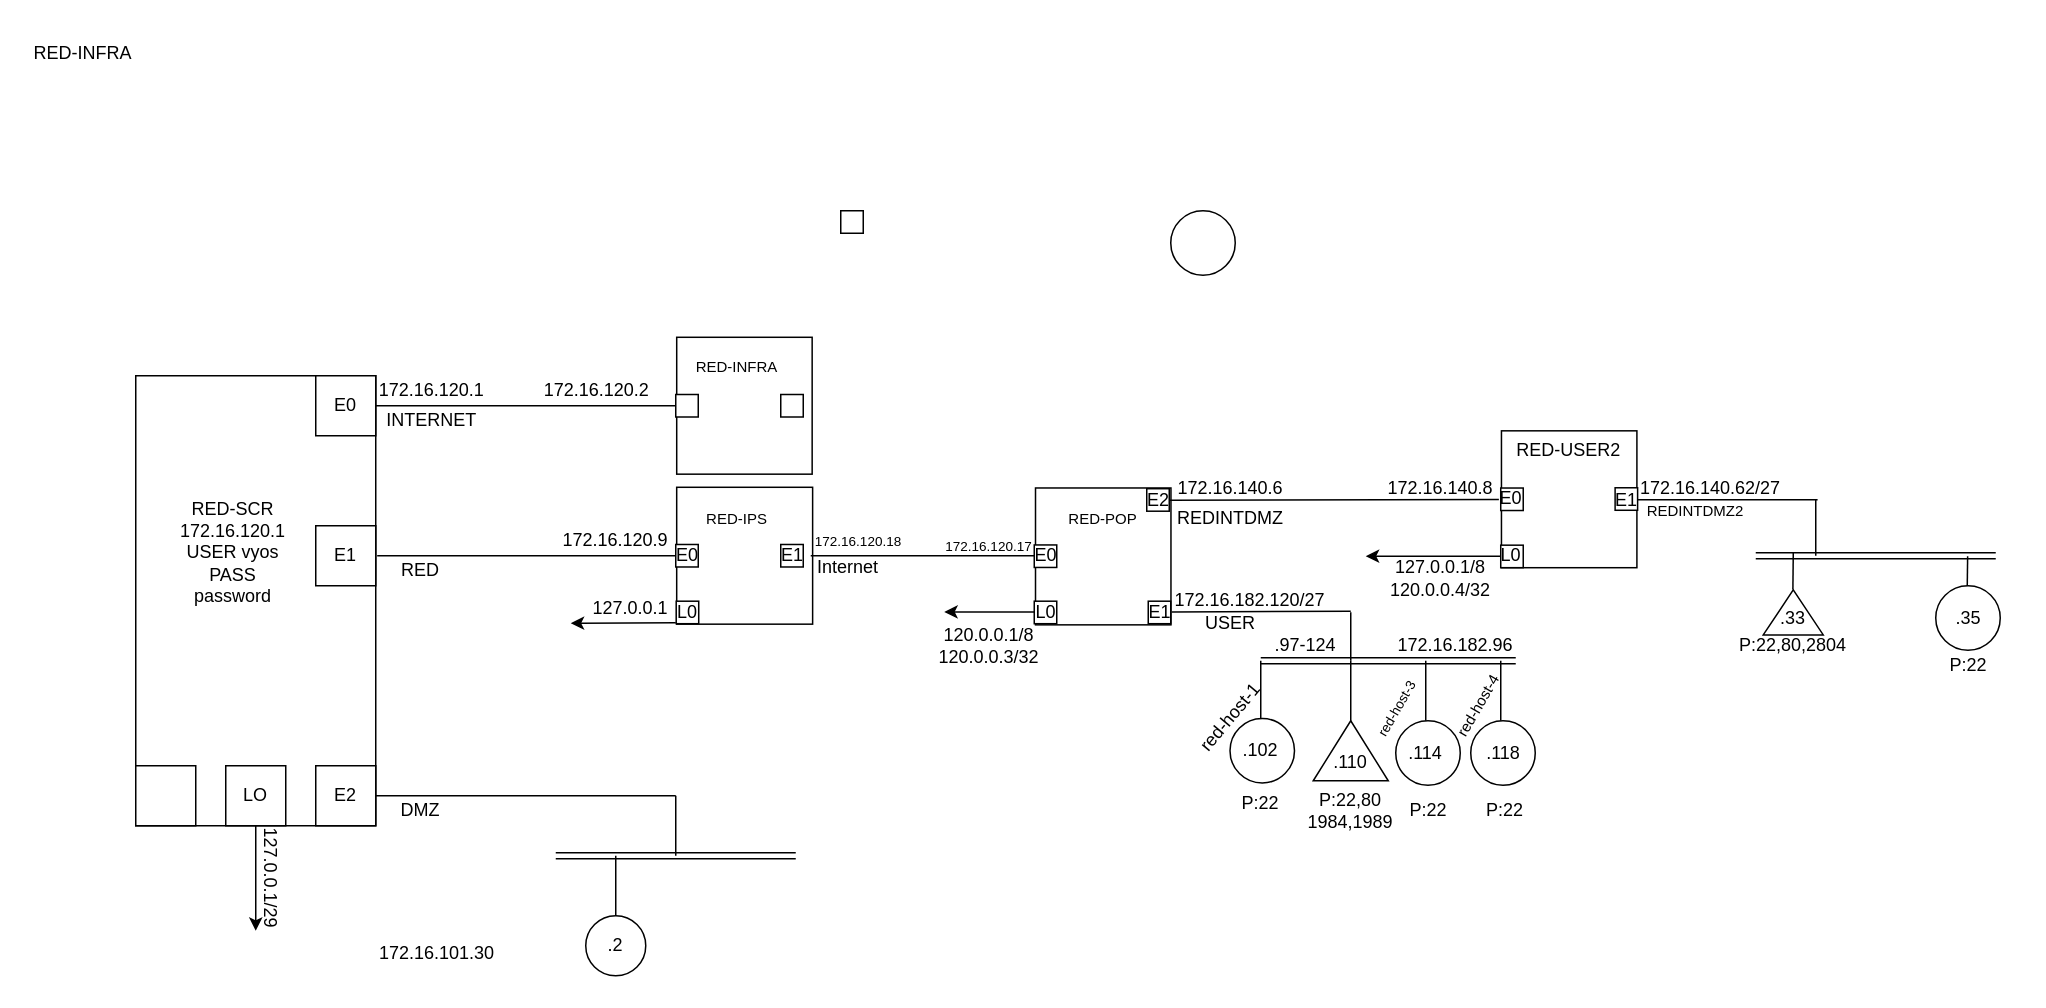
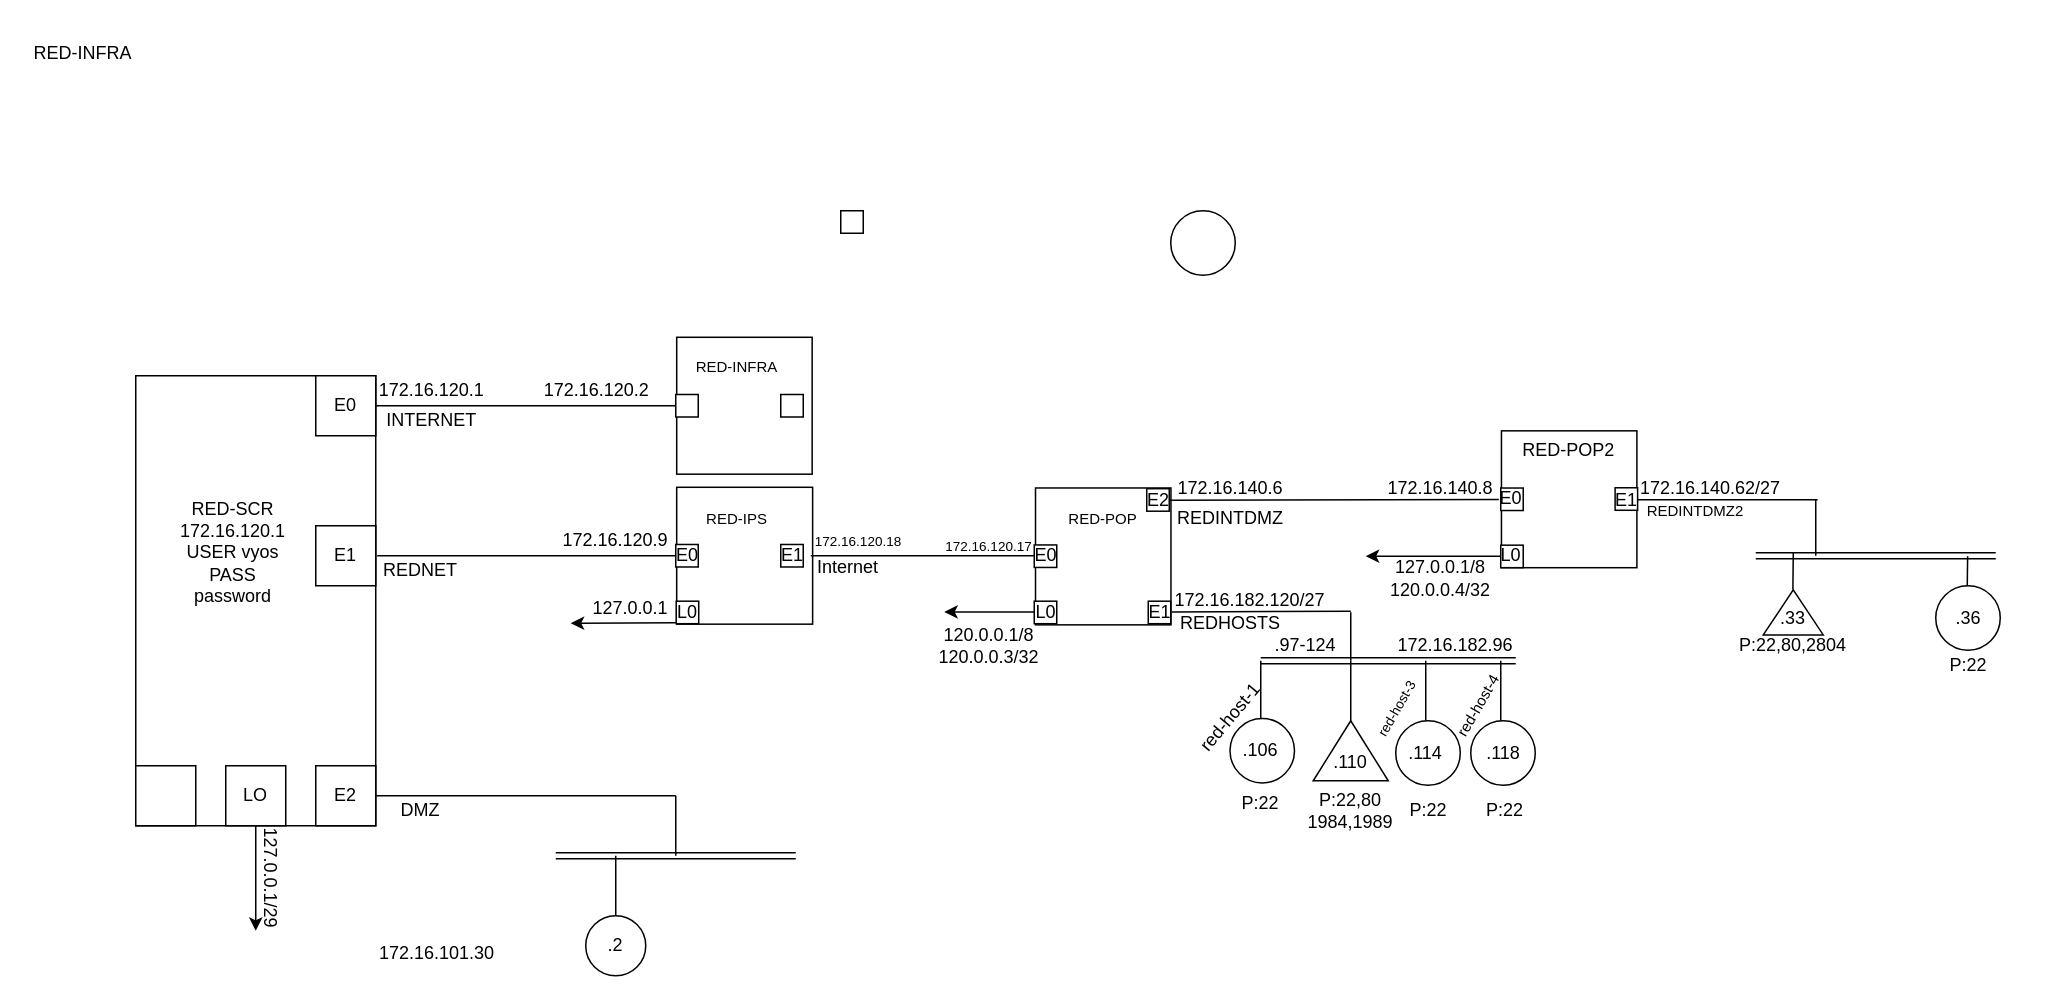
node "RED-USER2": label "RED-USER2" -> "RED-POP2"
node "RED": label "RED" -> "REDNET"
node ".35": label ".35" -> ".36"
node "USER": label "USER" -> "REDHOSTS"
node ".102": label ".102" -> ".106"
